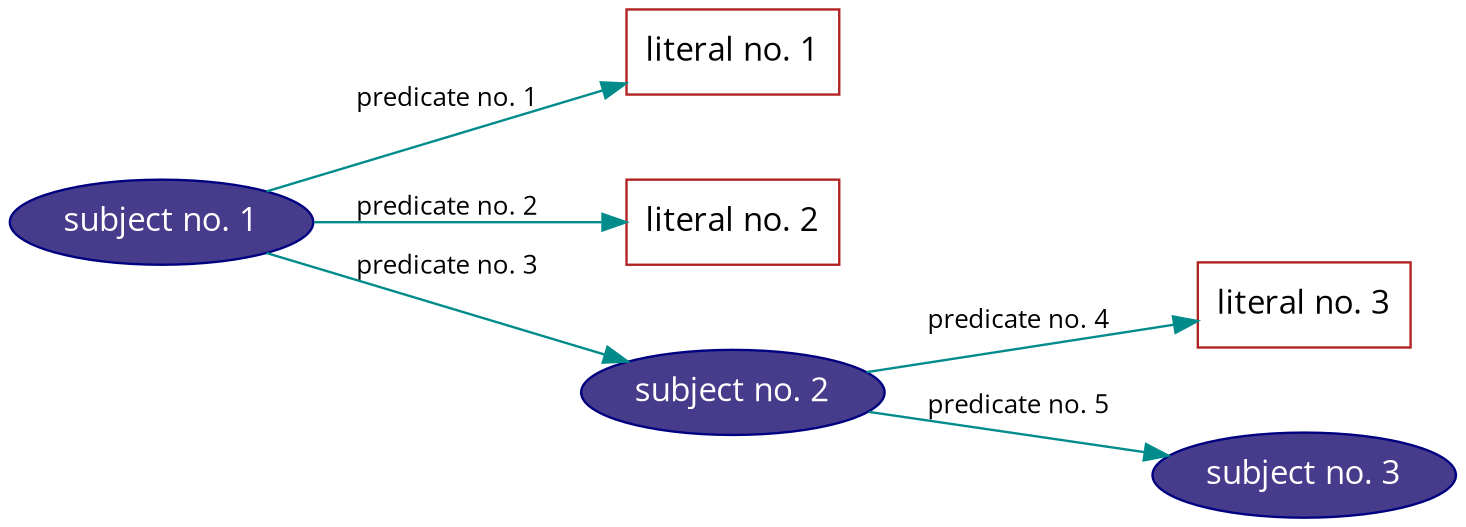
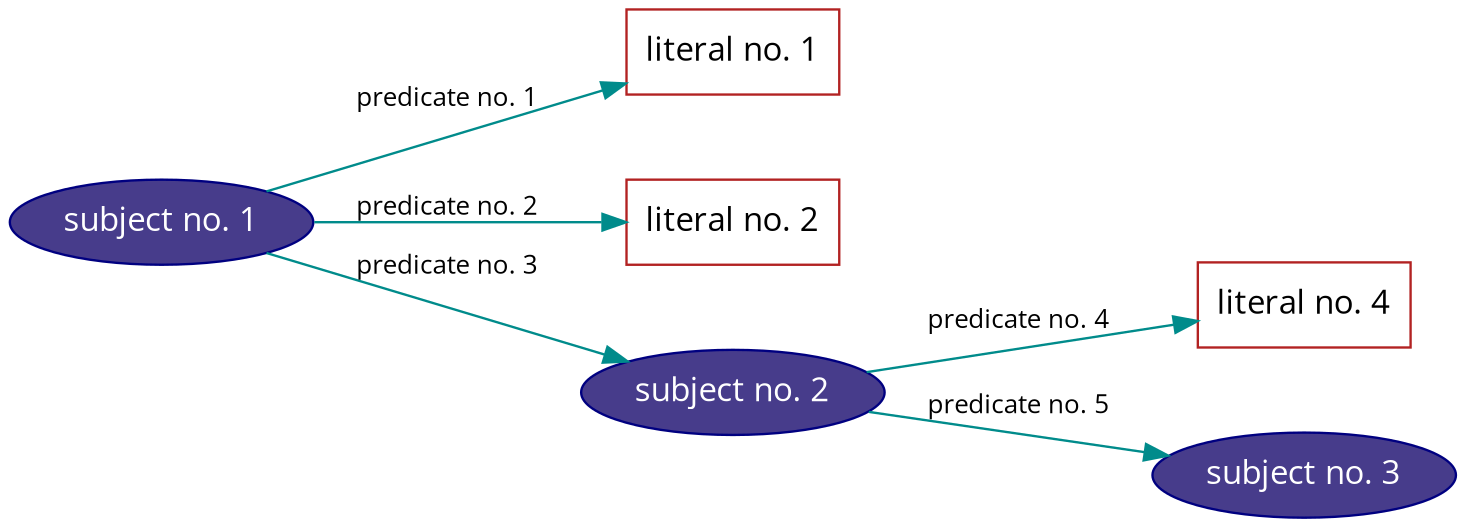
node "literal no. 3": label "literal no. 3" -> "literal no. 4"
